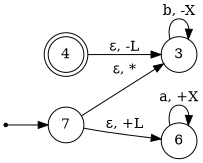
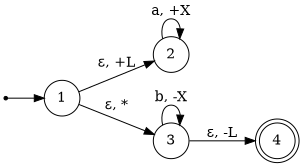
edge "4" -> "3": reversed
node "7": label "7" -> "1"
node "6": label "6" -> "2"
